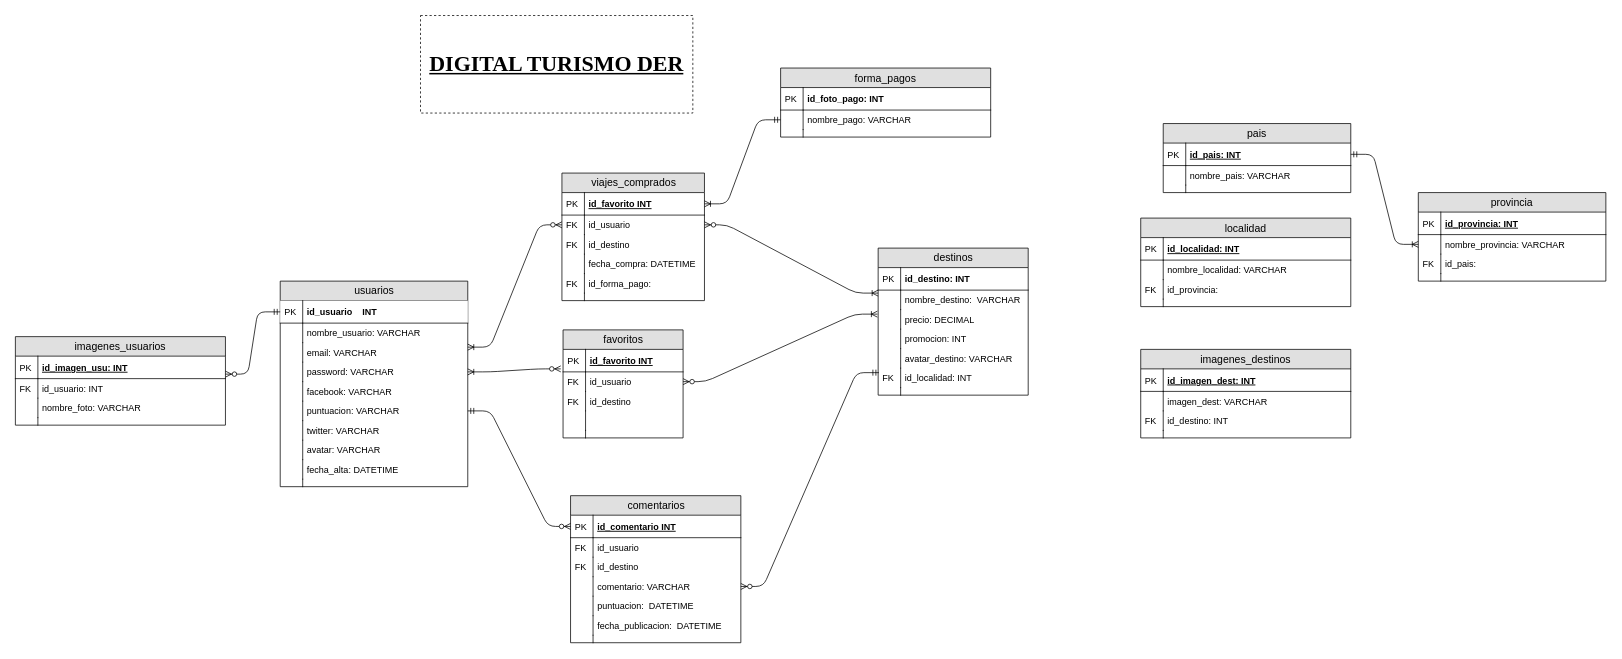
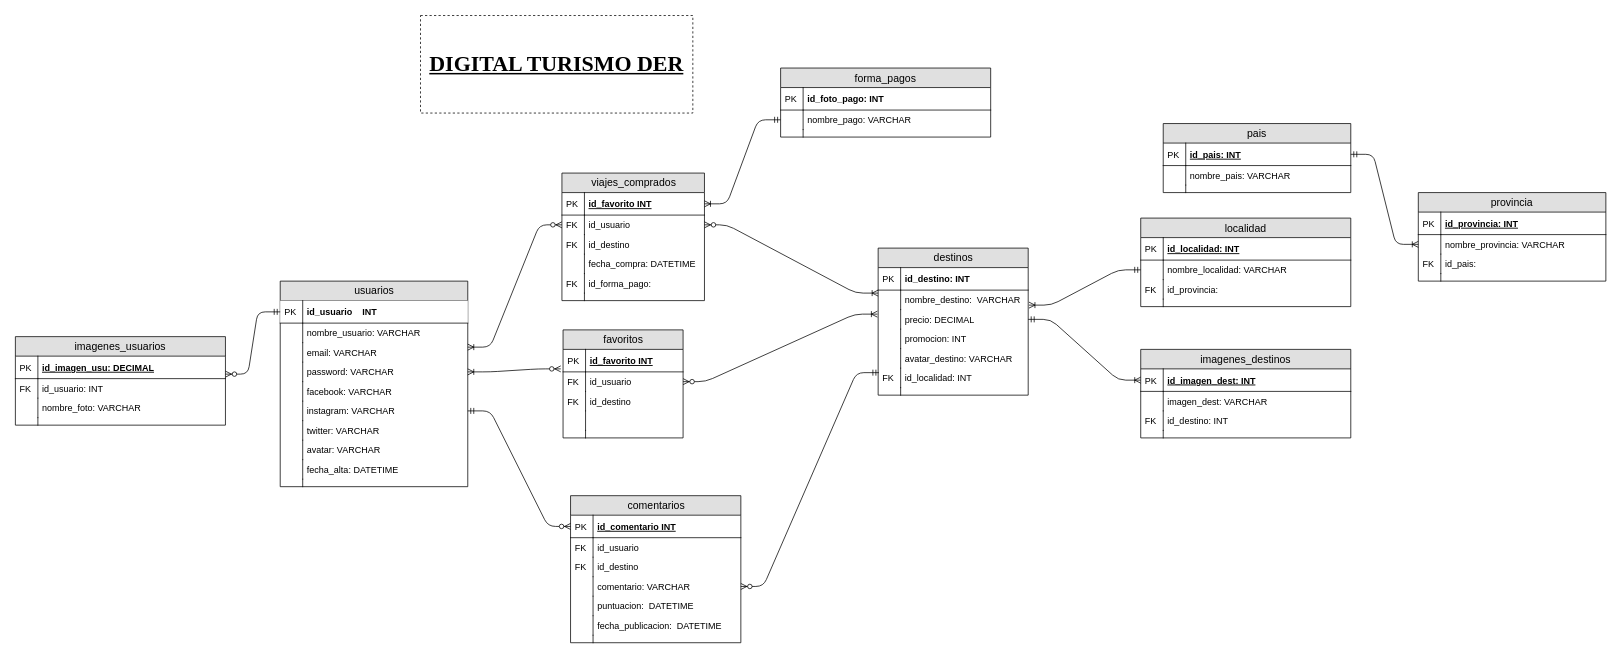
edge "nombre_localidad: VARCHAR" -- "nombre_destino: VARCHAR": added
edge "precio: DECIMAL" -- "id_imagen_dest: INT": added
node "id_imagen_usu: INT": label "id_imagen_usu: INT" -> "id_imagen_usu: DECIMAL"
node "puntuacion: VARCHAR": label "puntuacion: VARCHAR" -> "instagram: VARCHAR"
